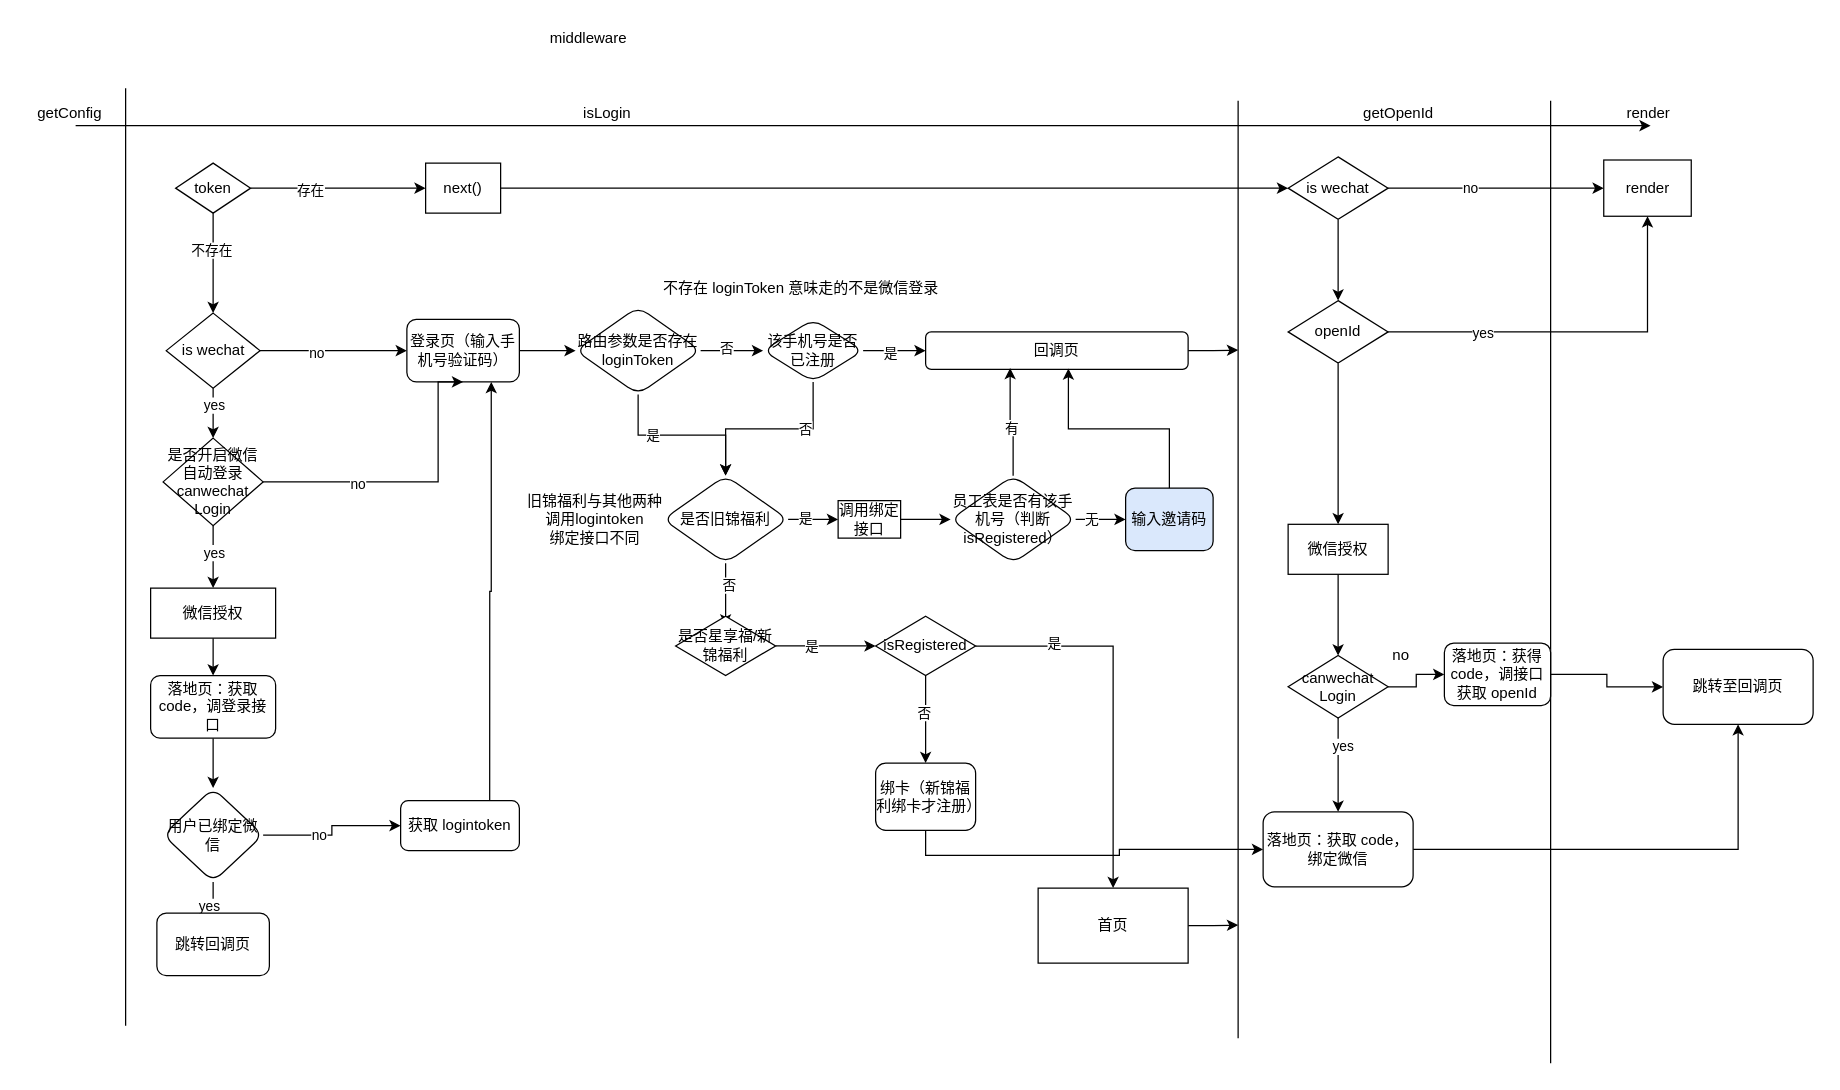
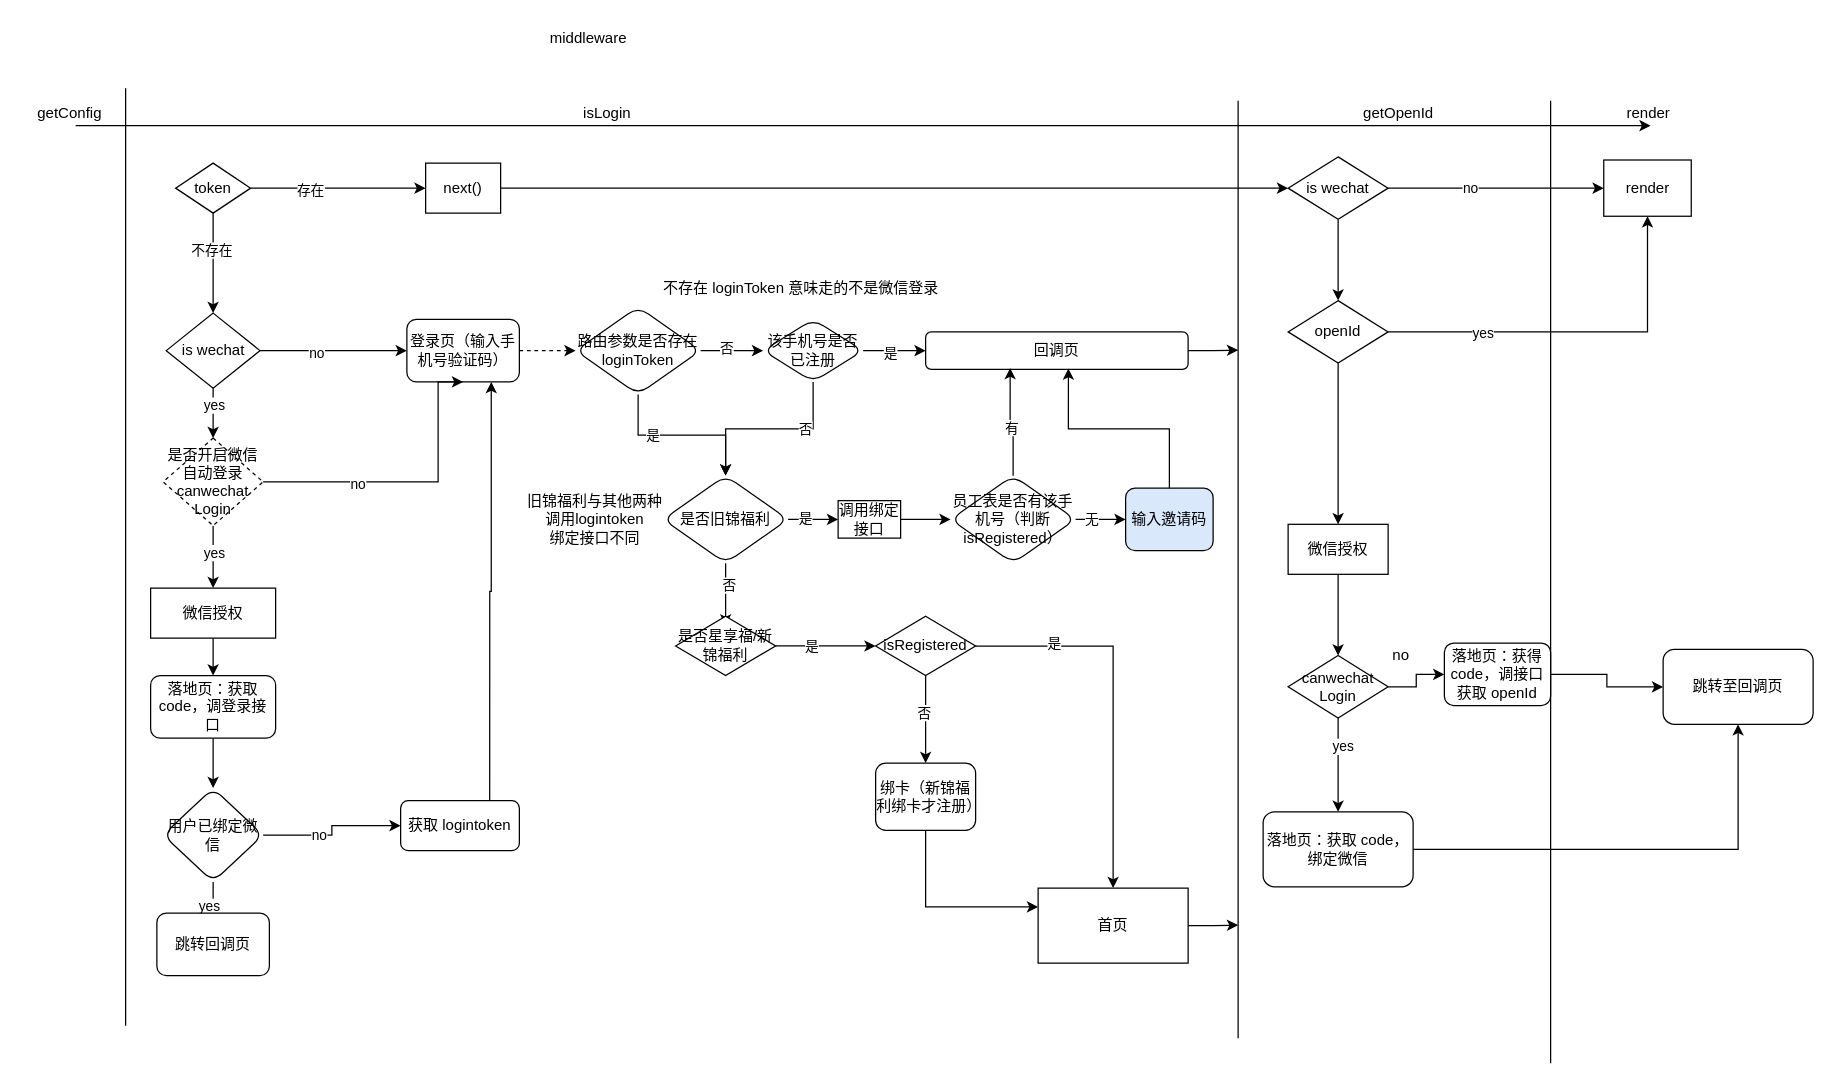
edge "登录页（输入手机号验证码）" -> "路由参数是否存在 loginToken": style solid -> dashed
node "是否开启微信自动登录canwechat Login": style solid -> dashed
edge "绑卡（新锦福利绑卡才注册）" -> "落地页：获取 code，绑定微信": now "绑卡（新锦福利绑卡才注册）" -> "首页"
